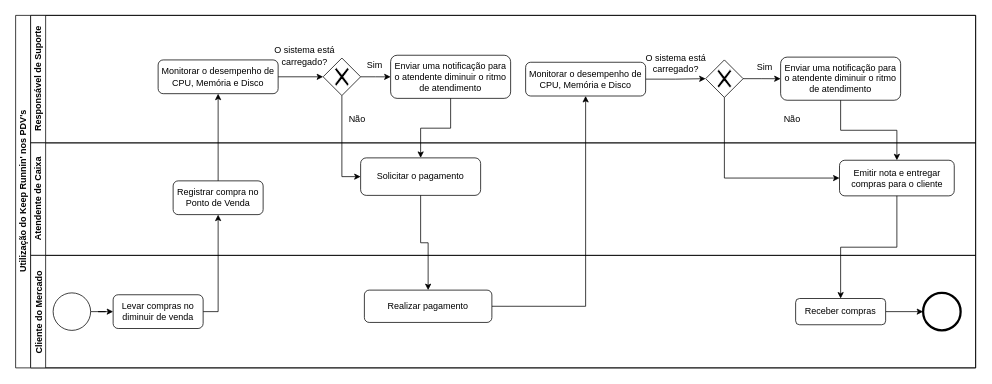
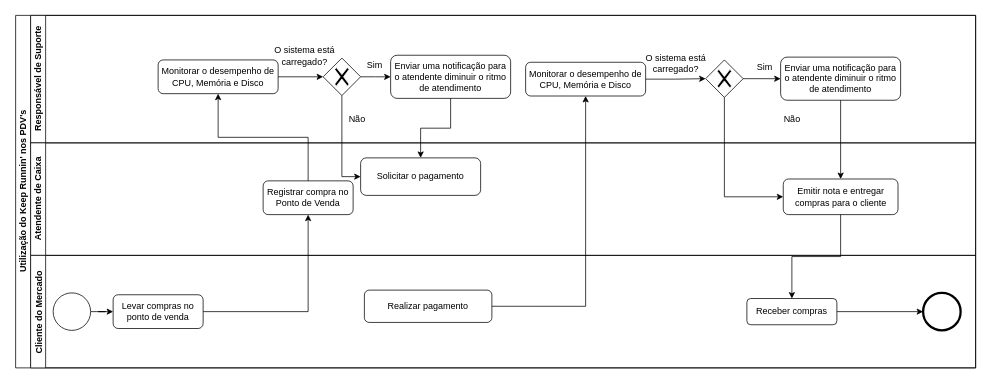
node "Emitir nota e entregar compras para o cliente": moved (897, 178) -> (840, 197)
node "Registrar compra no Ponto de Venda": moved (218, 198) -> (308, 198)
edge "Solicitar o pagamento" -> "Realizar pagamento": removed
node "Levar compras no diminuir de venda": label "Levar compras no diminuir de venda" -> "Levar compras no ponto de venda"
node "Receber compras": moved (840, 312) -> (792, 312)
